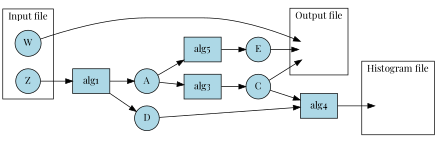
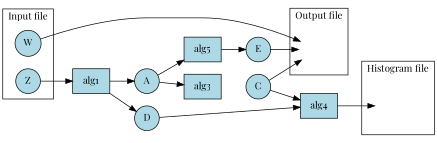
edge "alg3" -> "C": removed
